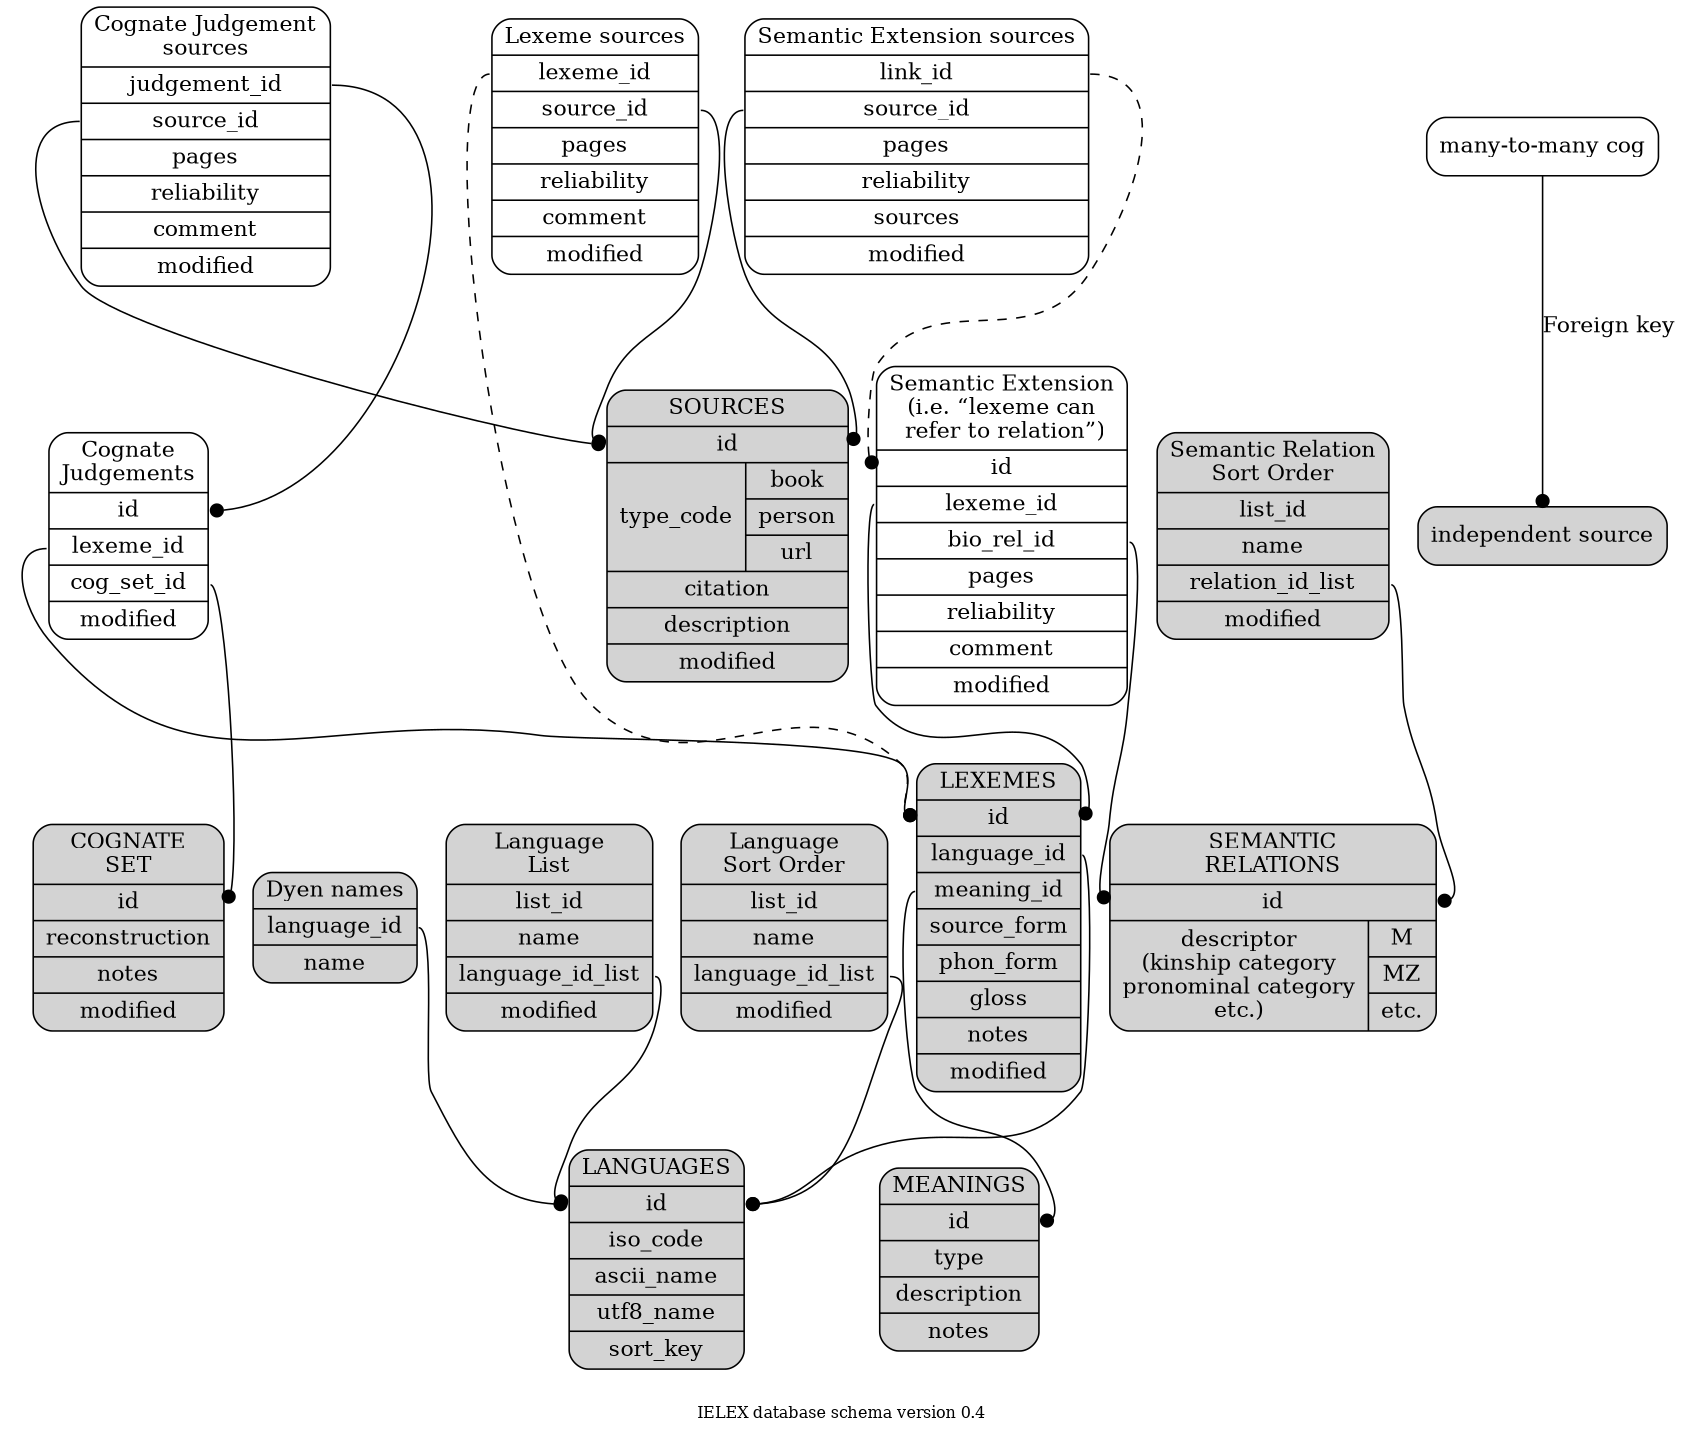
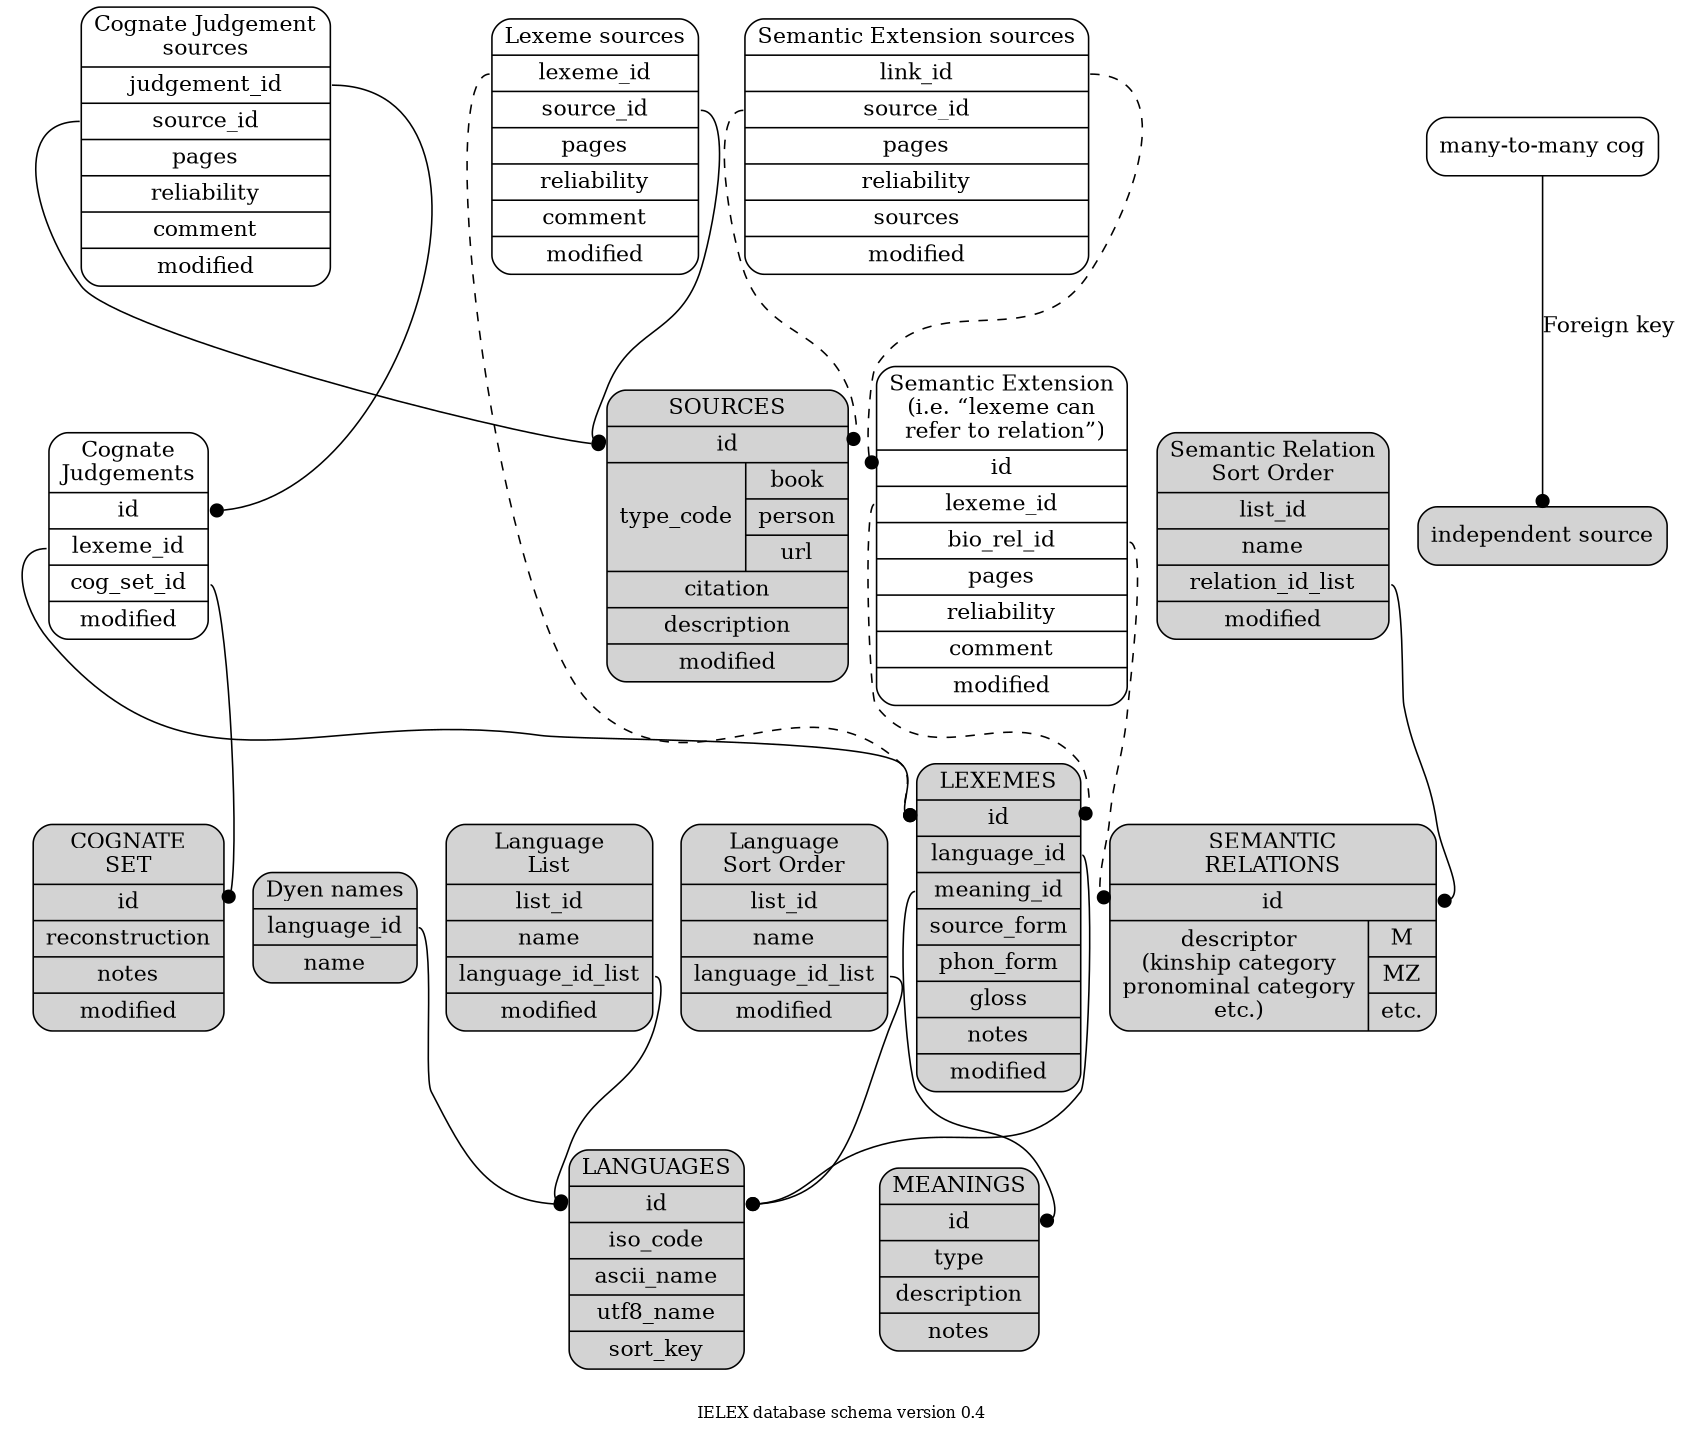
edge "Semantic Extension sources" -> "SOURCES": style solid -> dashed
edge "Semantic Extension" -> "SEMANTIC": style solid -> dashed
edge "Semantic Extension" -> "LEXEMES": style solid -> dashed
